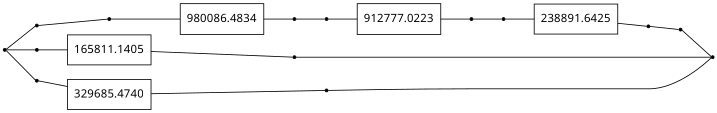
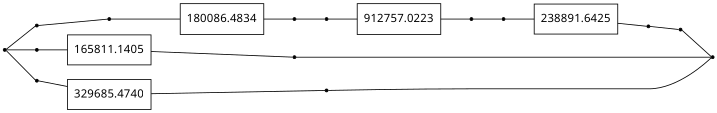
node "980086.4834": label "980086.4834" -> "180086.4834"
node "912777.0223": label "912777.0223" -> "912757.0223"
